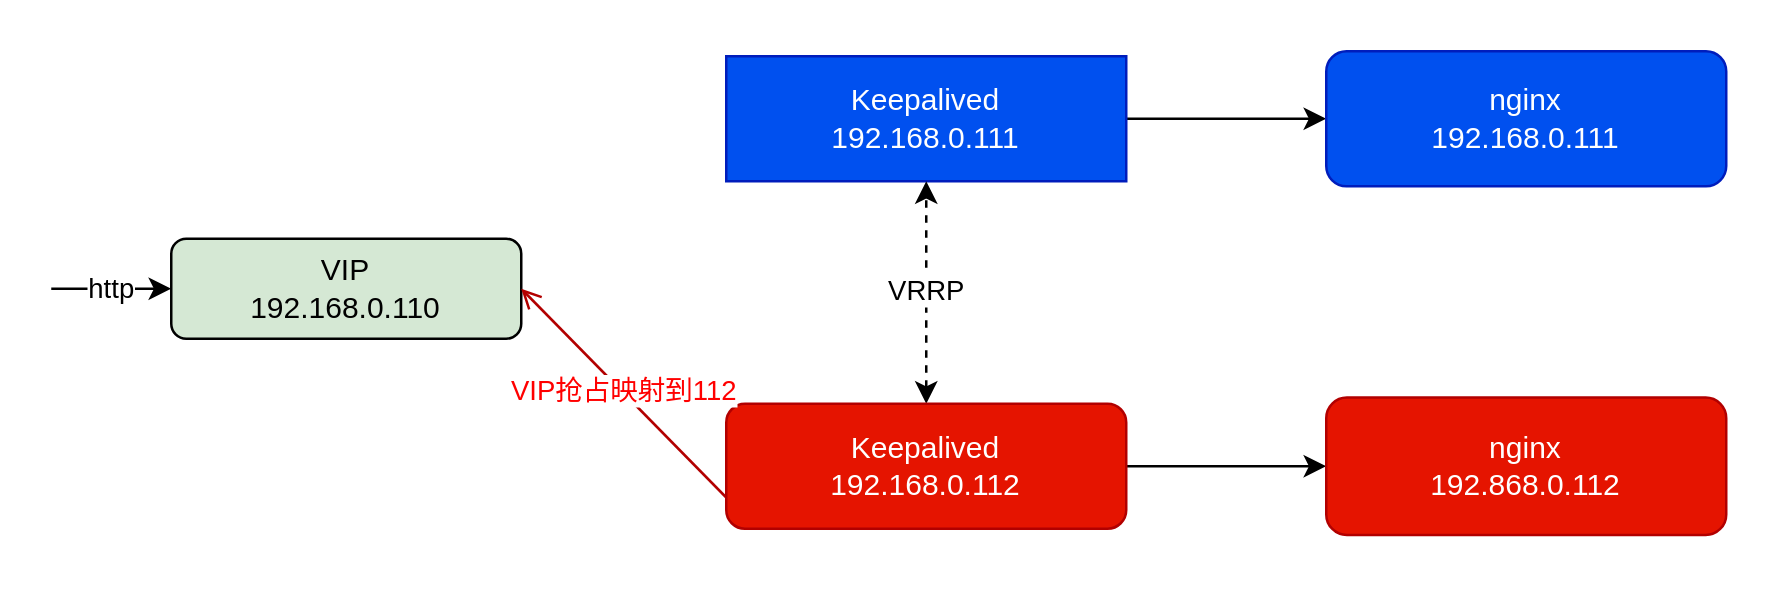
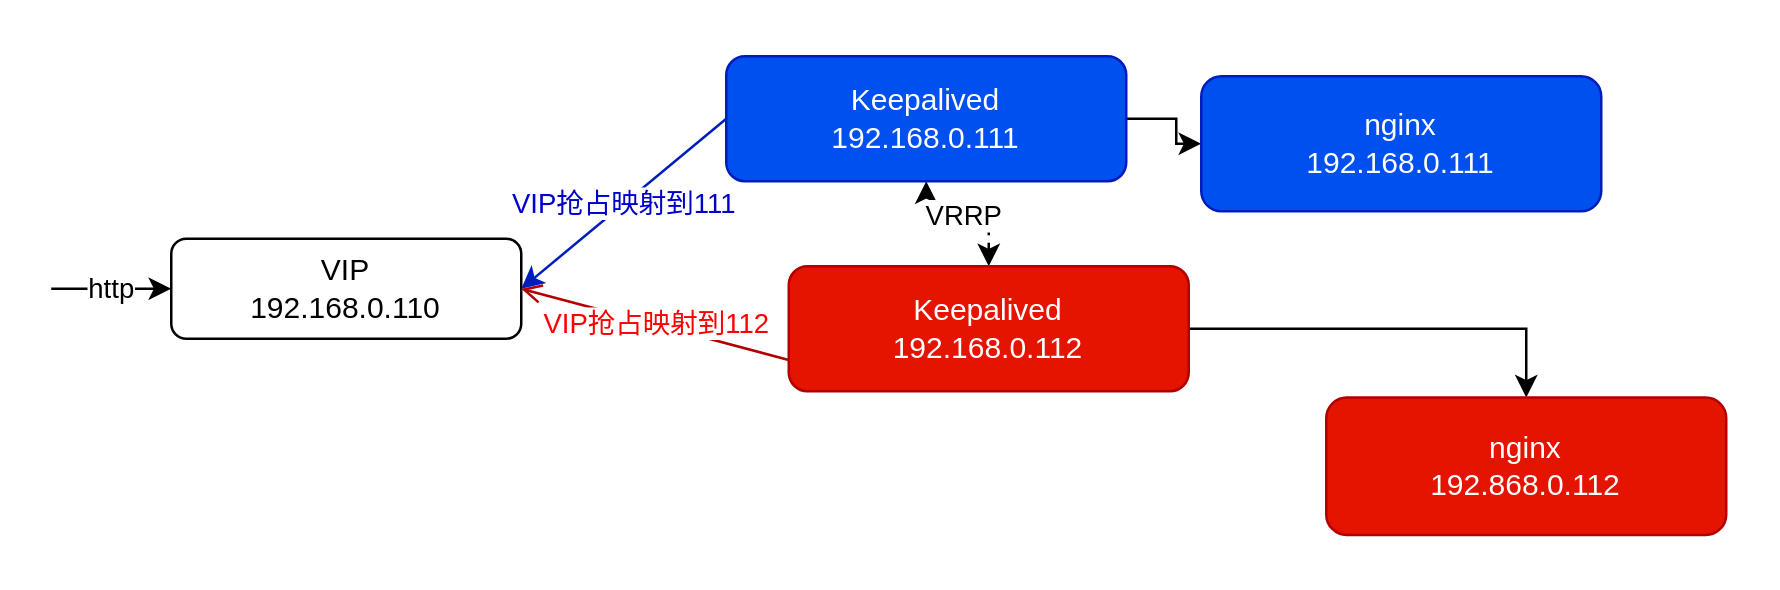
node "Keepalived 192.168.0.111": shape rectangle -> rounded rectangle
node "nginx192.168.0.111": moved (1526, 119) -> (1401, 144)
edge "Keepalived 192.168.0.111" -> "VIP 192.168.0.110": added, label "VIP抢占映射到111"
node "VIP 192.168.0.110": fillcolor #d5e8d4 -> #ffffff
node "Keepalived 192.168.0.112": moved (926, 466) -> (989, 329)
